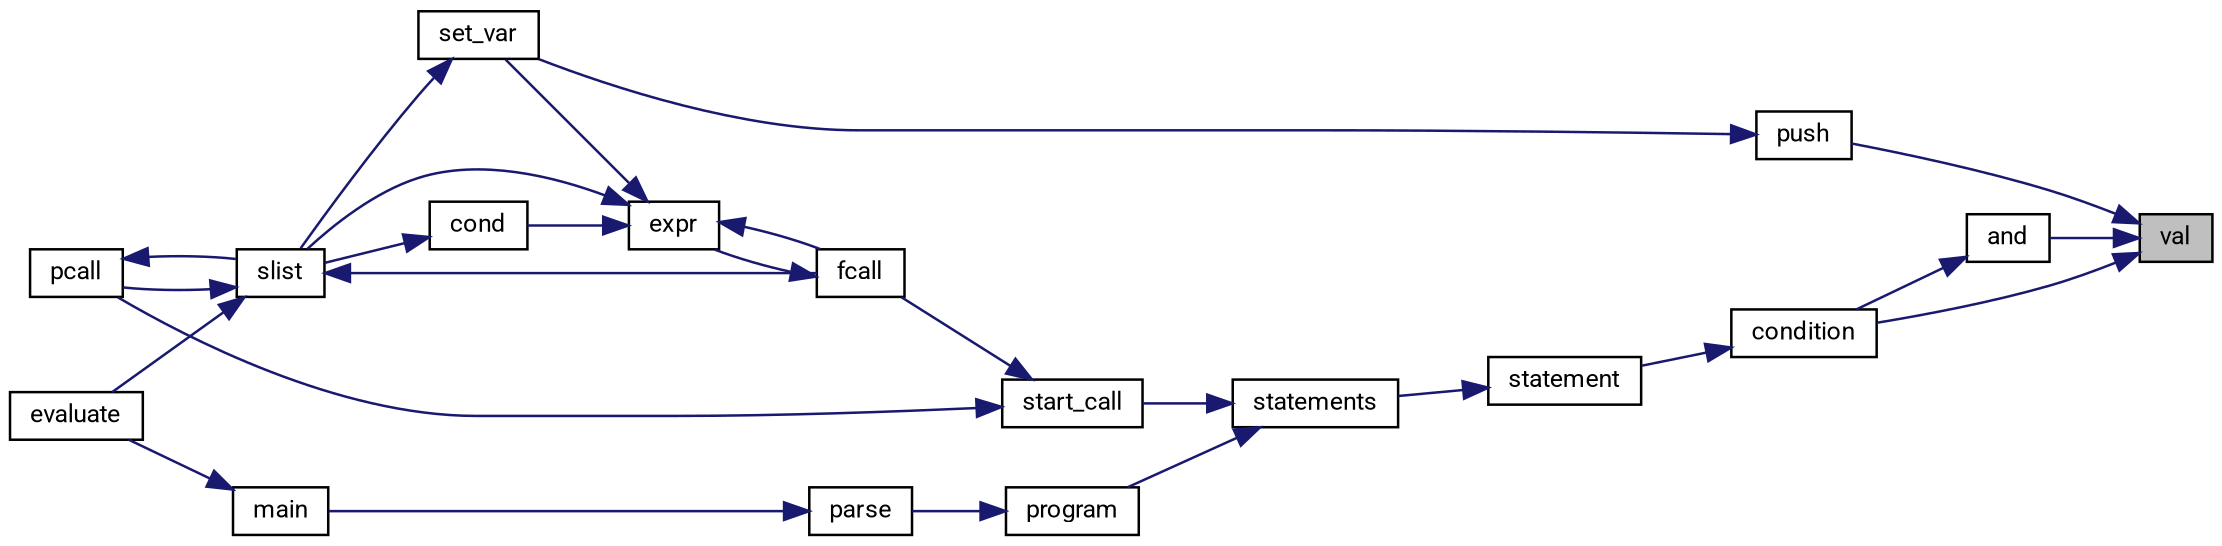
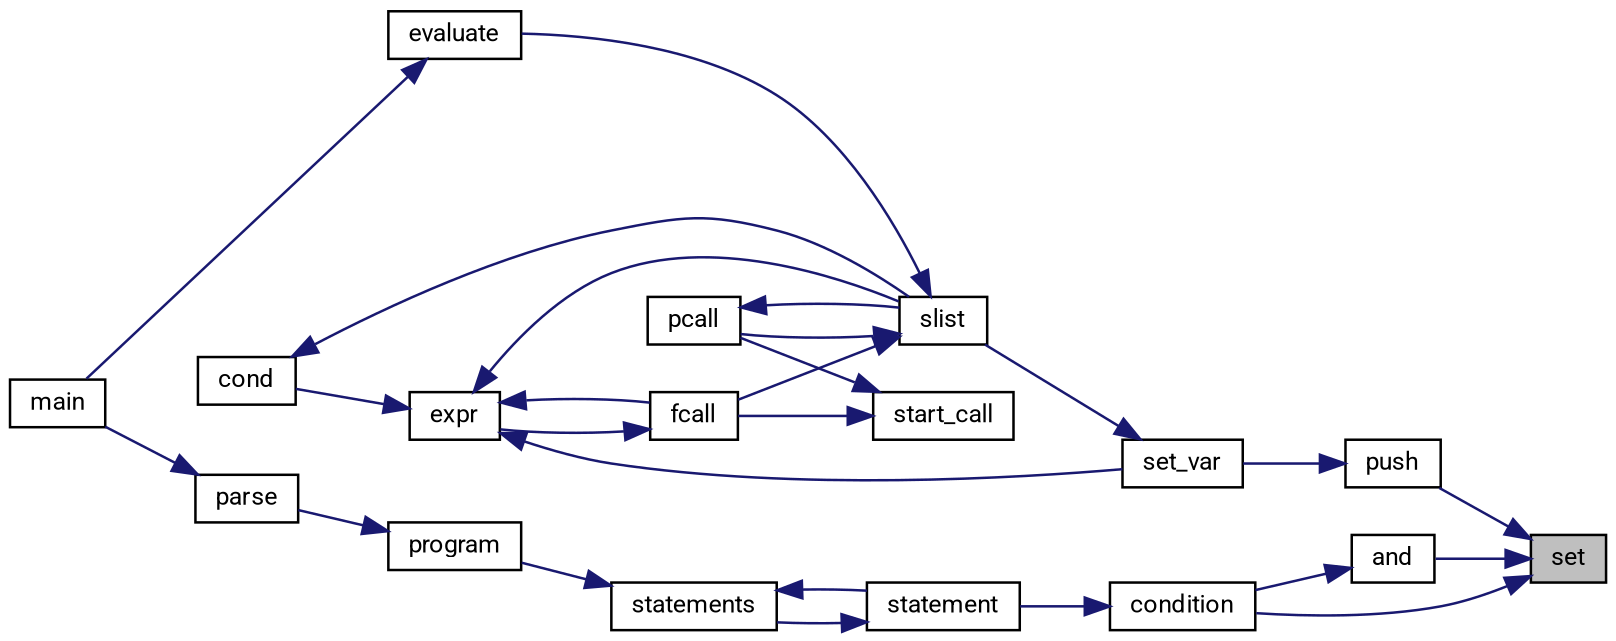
node "val": label "val" -> "set"
edge "start_call" -> "statements": now "statement" -> "statements"
edge "evaluate" -> "main": reversed
